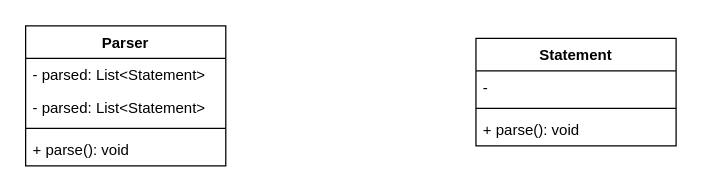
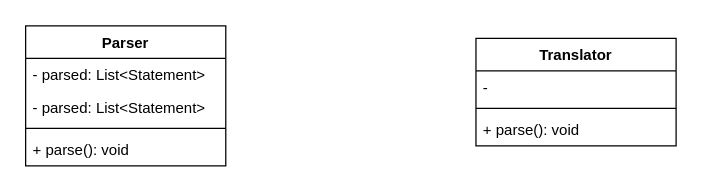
node "Statement": label "Statement" -> "Translator"
